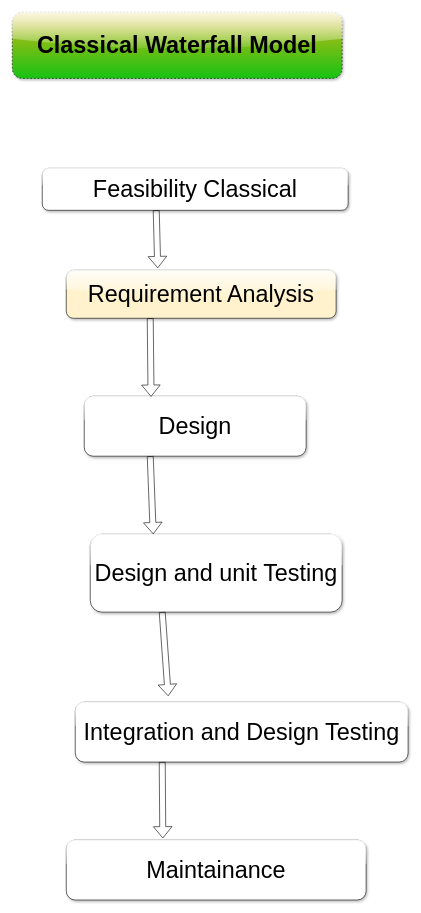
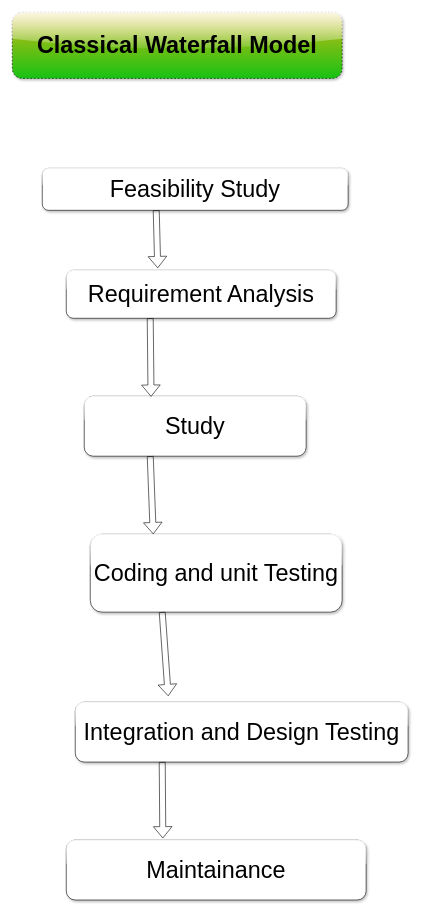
node "Feasibility Classical": label "Feasibility Classical" -> "Feasibility Study"
node "Requirement Analysis": fillcolor #fff2cc -> #ffffff
node "Design": label "Design" -> "Study"
node "Design and unit Testing": label "Design and unit Testing" -> "Coding and unit Testing"
